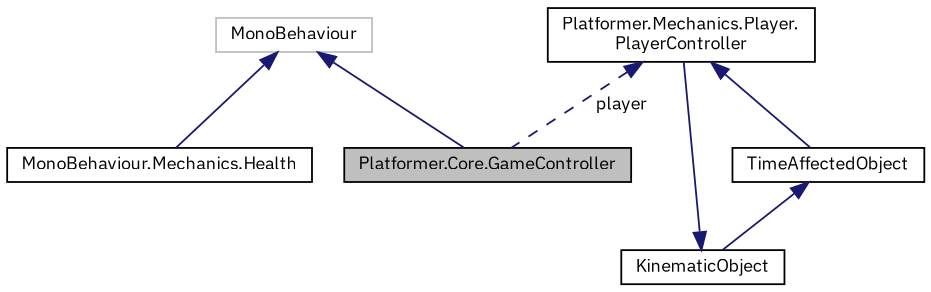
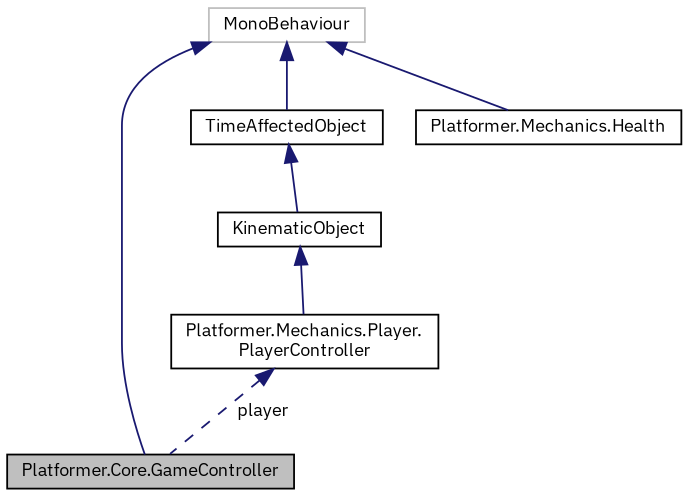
edge "TimeAffectedObject" -> "Platformer.Mechanics.Player. PlayerController": now "TimeAffectedObject" -> "MonoBehaviour"
node "MonoBehaviour.Mechanics.Health": label "MonoBehaviour.Mechanics.Health" -> "Platformer.Mechanics.Health"
